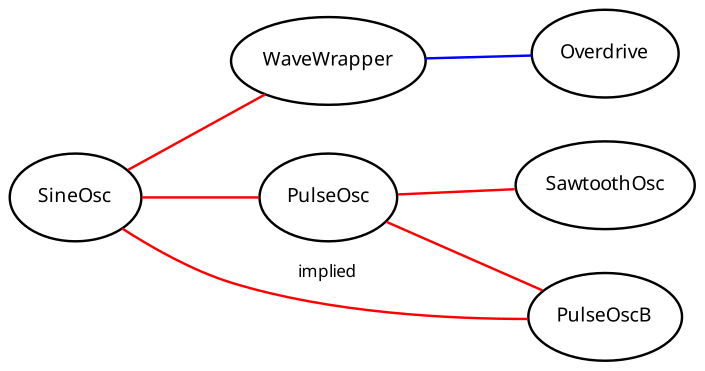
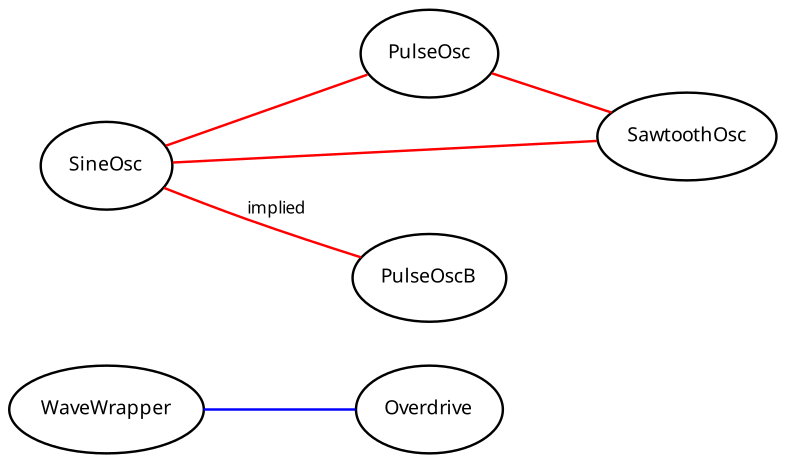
edge "WaveWrapper" -- "SineOsc": now "SawtoothOsc" -- "SineOsc"
edge "PulseOsc" -- "PulseOscB": removed
